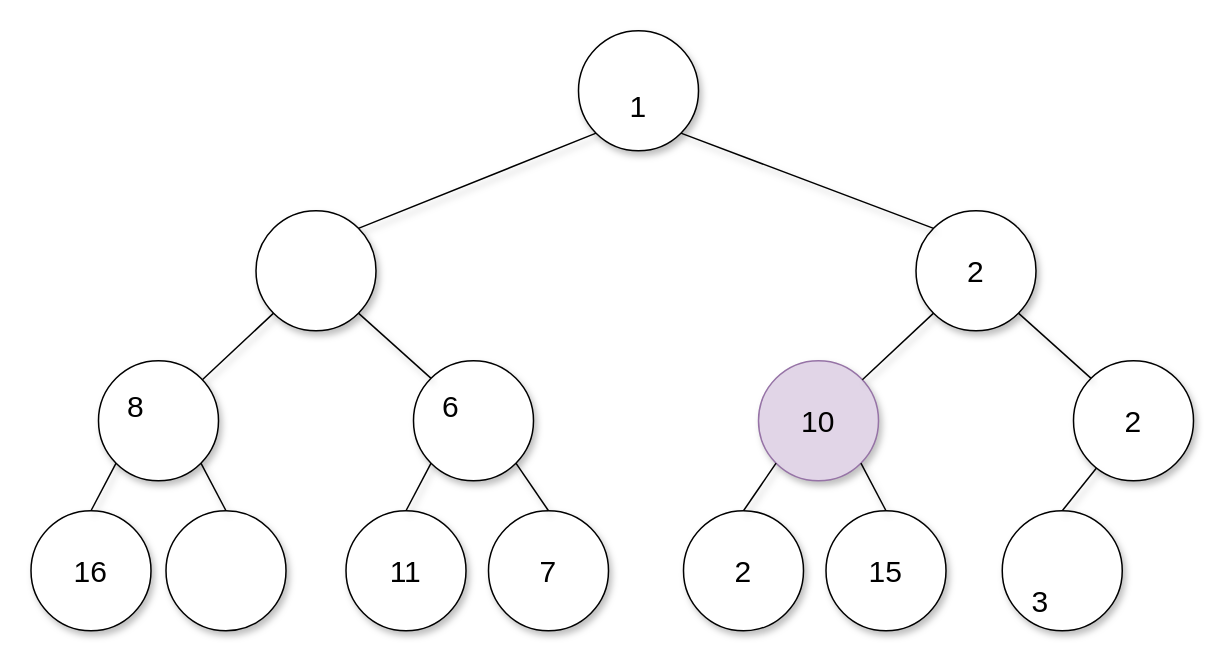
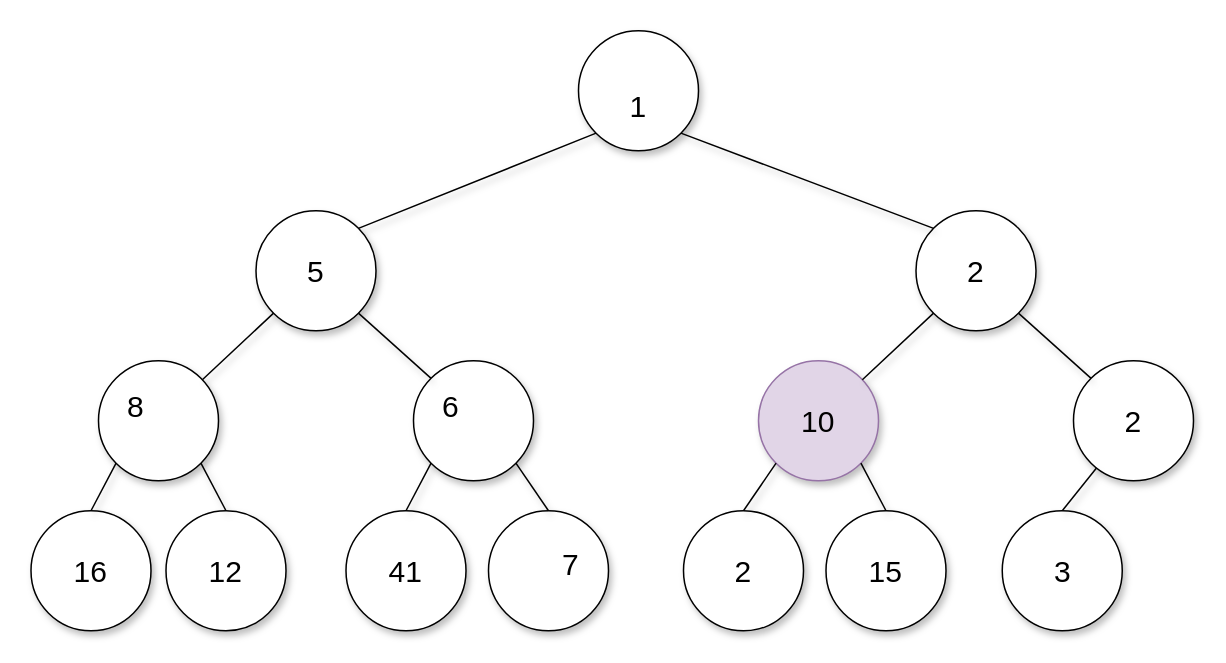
node "5": added
node "12": added
node "11": label "11" -> "41"
node "7": moved (548, 571) -> (571, 563)
node "3": moved (1040, 601) -> (1062, 571)
